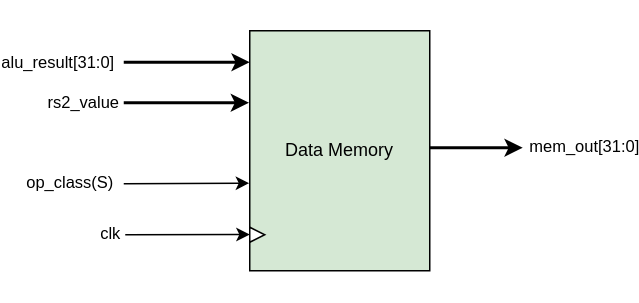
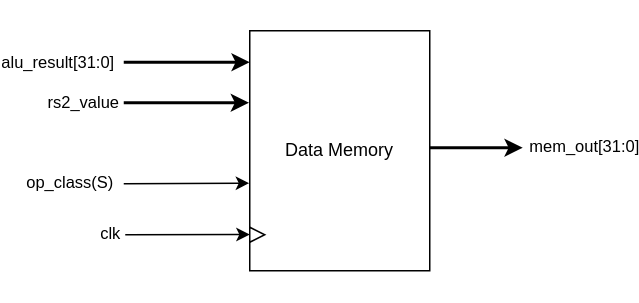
node "Data Memory": fillcolor #d5e8d4 -> #ffffff
